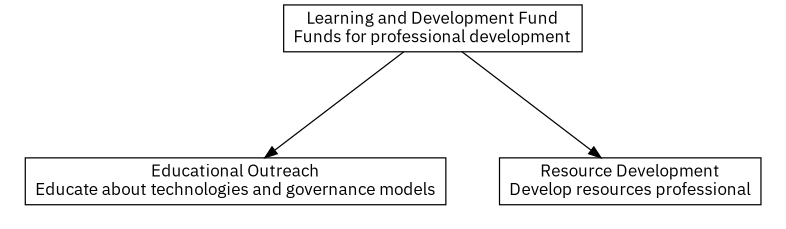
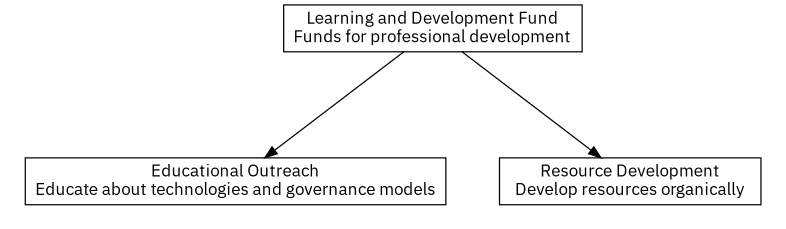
node "Resource Development Develop resources professional": label "Resource Development Develop resources professional" -> "Resource Development Develop resources organically"
